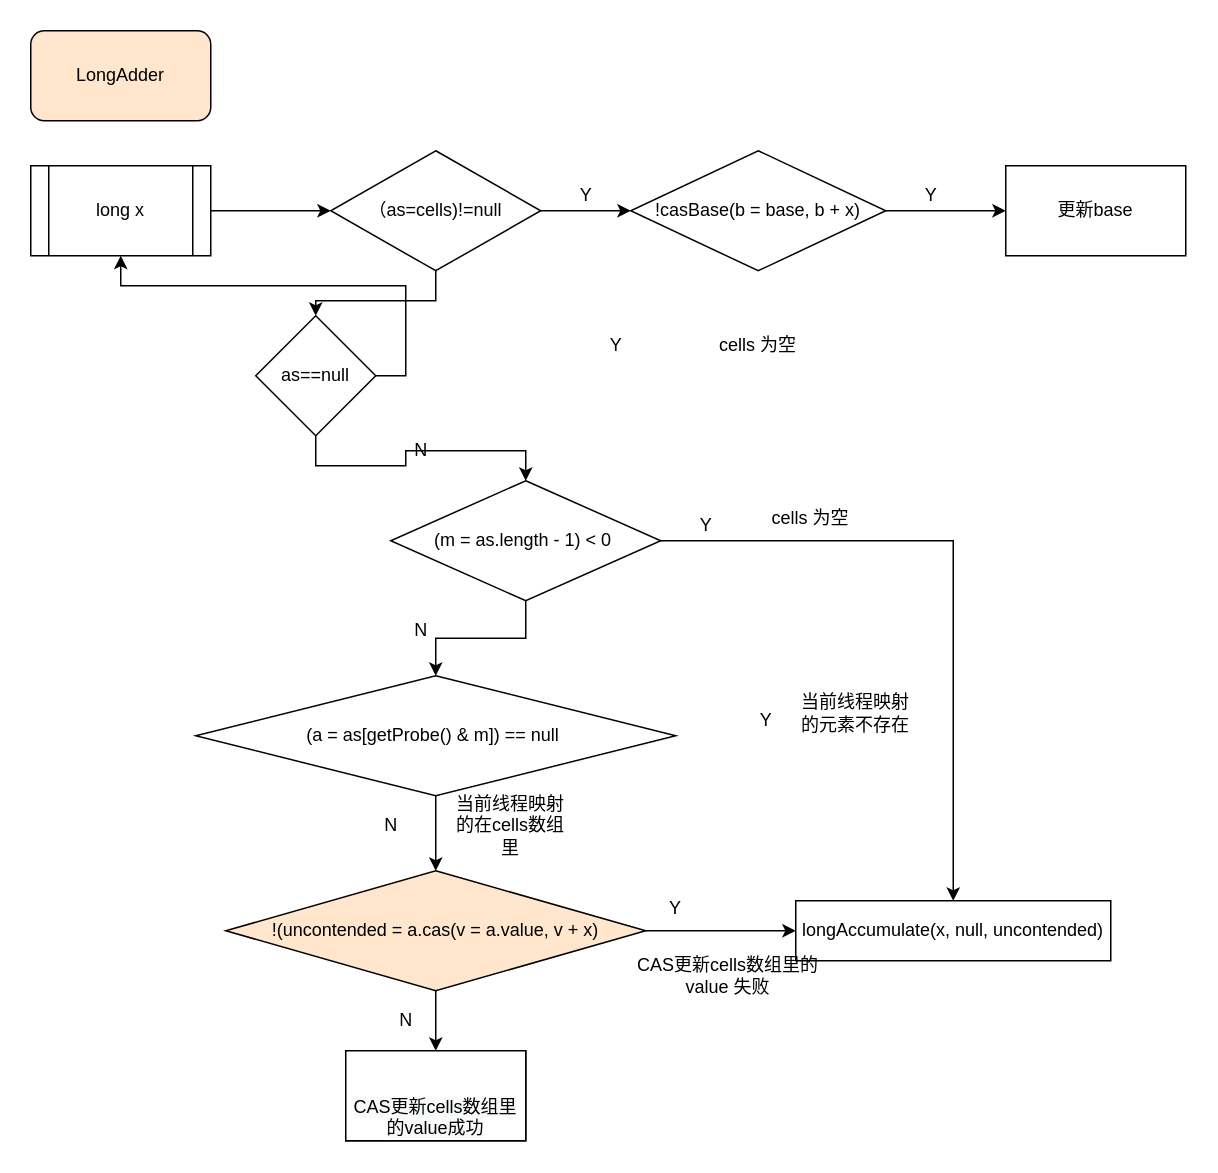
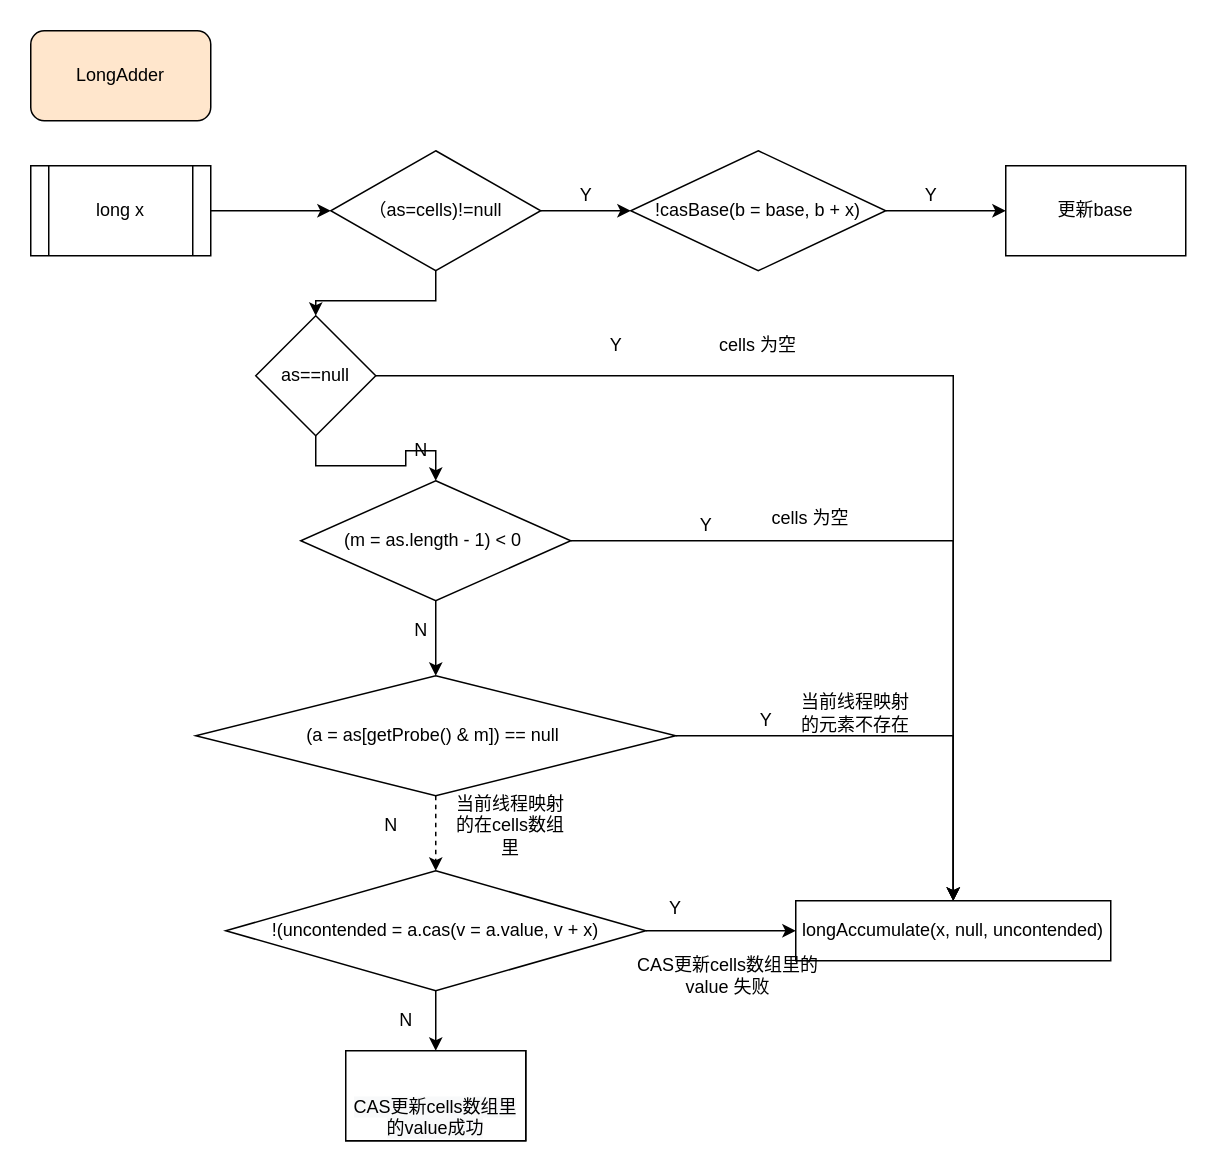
edge "as==null" -> "long x": now "as==null" -> "longAccumulate(x, null, uncontended)"
node "(m = as.length - 1) < 0": moved (526, 541) -> (436, 541)
edge "(a = as[getProbe() & m]) == null" -> "longAccumulate(x, null, uncontended)": added
edge "(a = as[getProbe() & m]) == null" -> "!(uncontended = a.cas(v = a.value, v + x)": style solid -> dashed
node "!(uncontended = a.cas(v = a.value, v + x)": fillcolor #ffe6cc -> #ffffff
